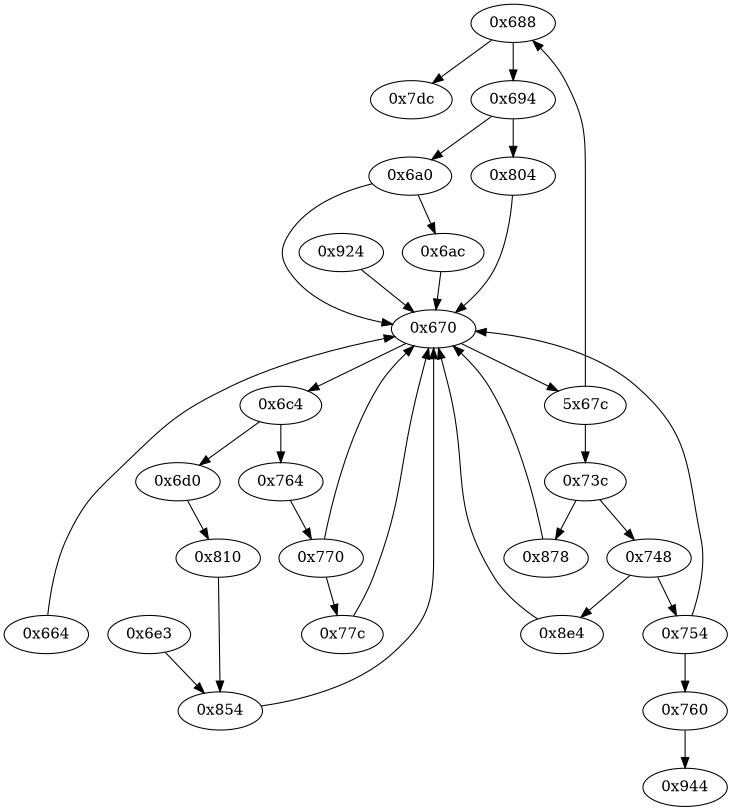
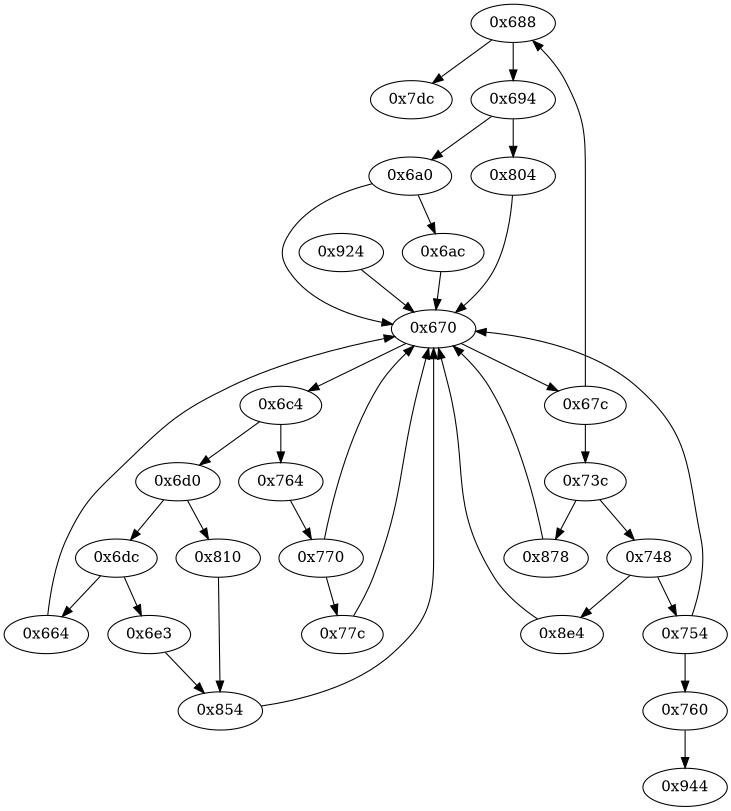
node "5x67c": label "5x67c" -> "0x67c"
node "0x6dc": added
